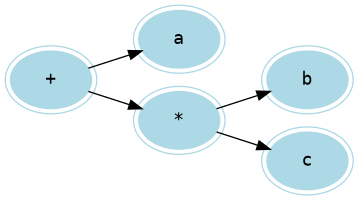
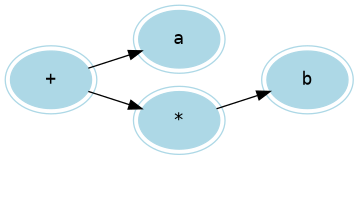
node "c": removed
